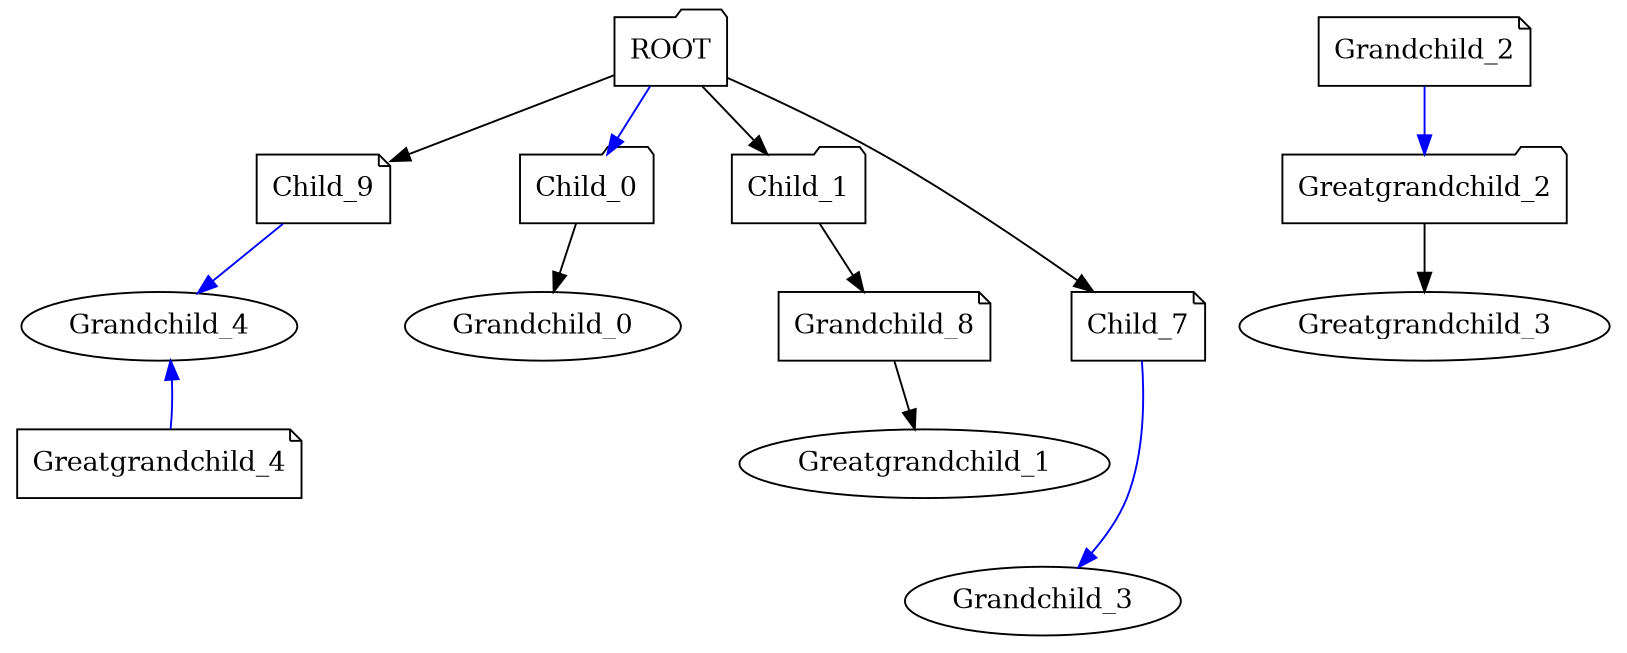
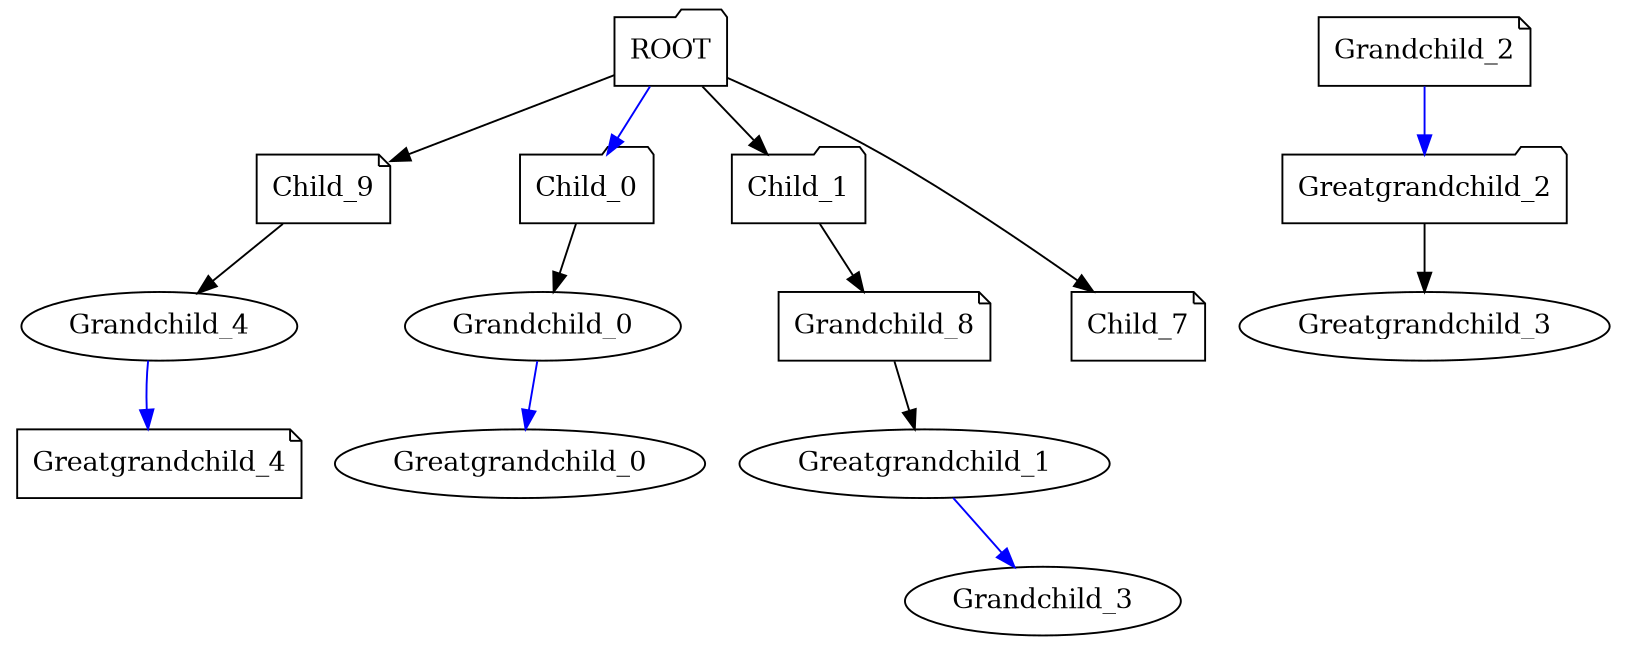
edge "Child_9" -> "Grandchild_4": color blue -> black
edge "Greatgrandchild_4" -> "Grandchild_4": reversed
edge "Child_7" -> "Grandchild_3": now "Greatgrandchild_1" -> "Grandchild_3"
node "Greatgrandchild_0": added
